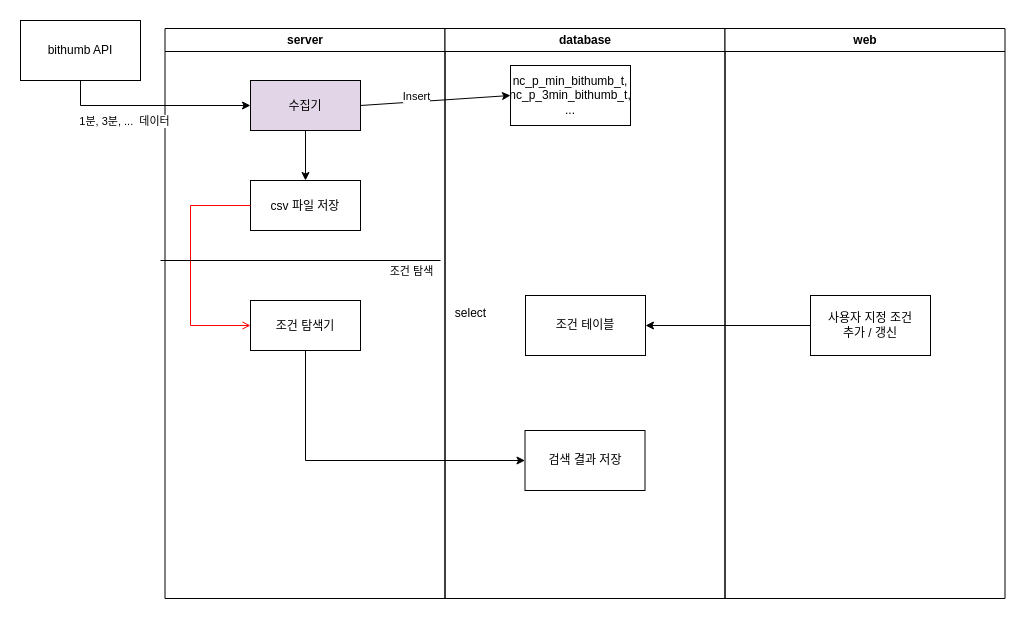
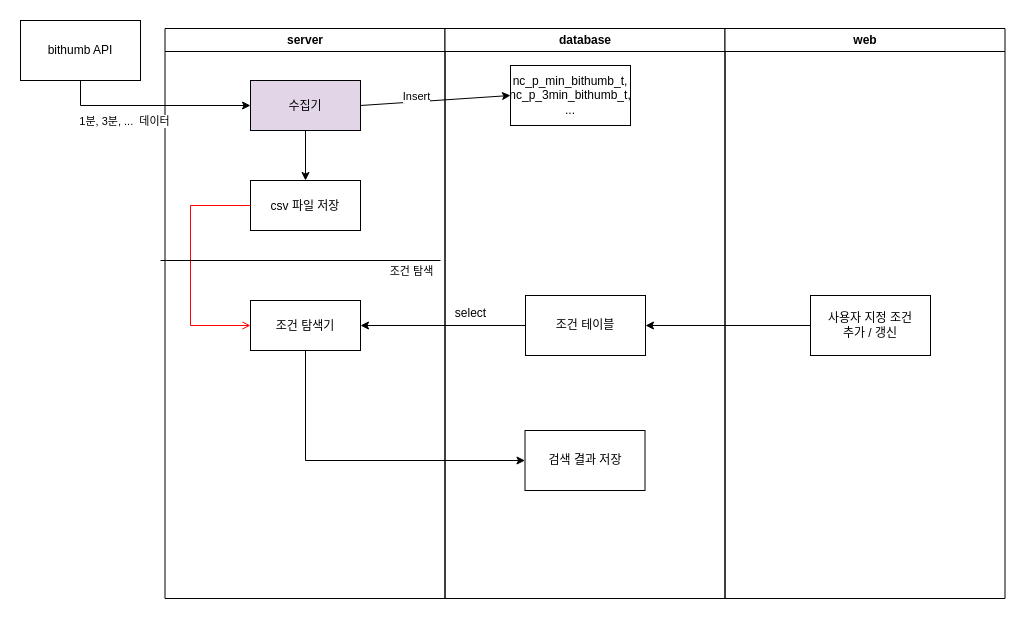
edge "조건 테이블" -> "조건 탐색기": added
